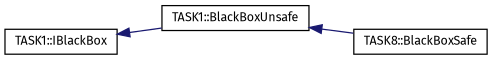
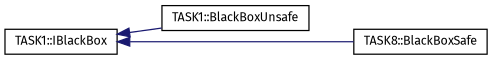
edge "TASK8::BlackBoxSafe" -> "TASK1::BlackBoxUnsafe": now "TASK8::BlackBoxSafe" -> "TASK1::IBlackBox"
